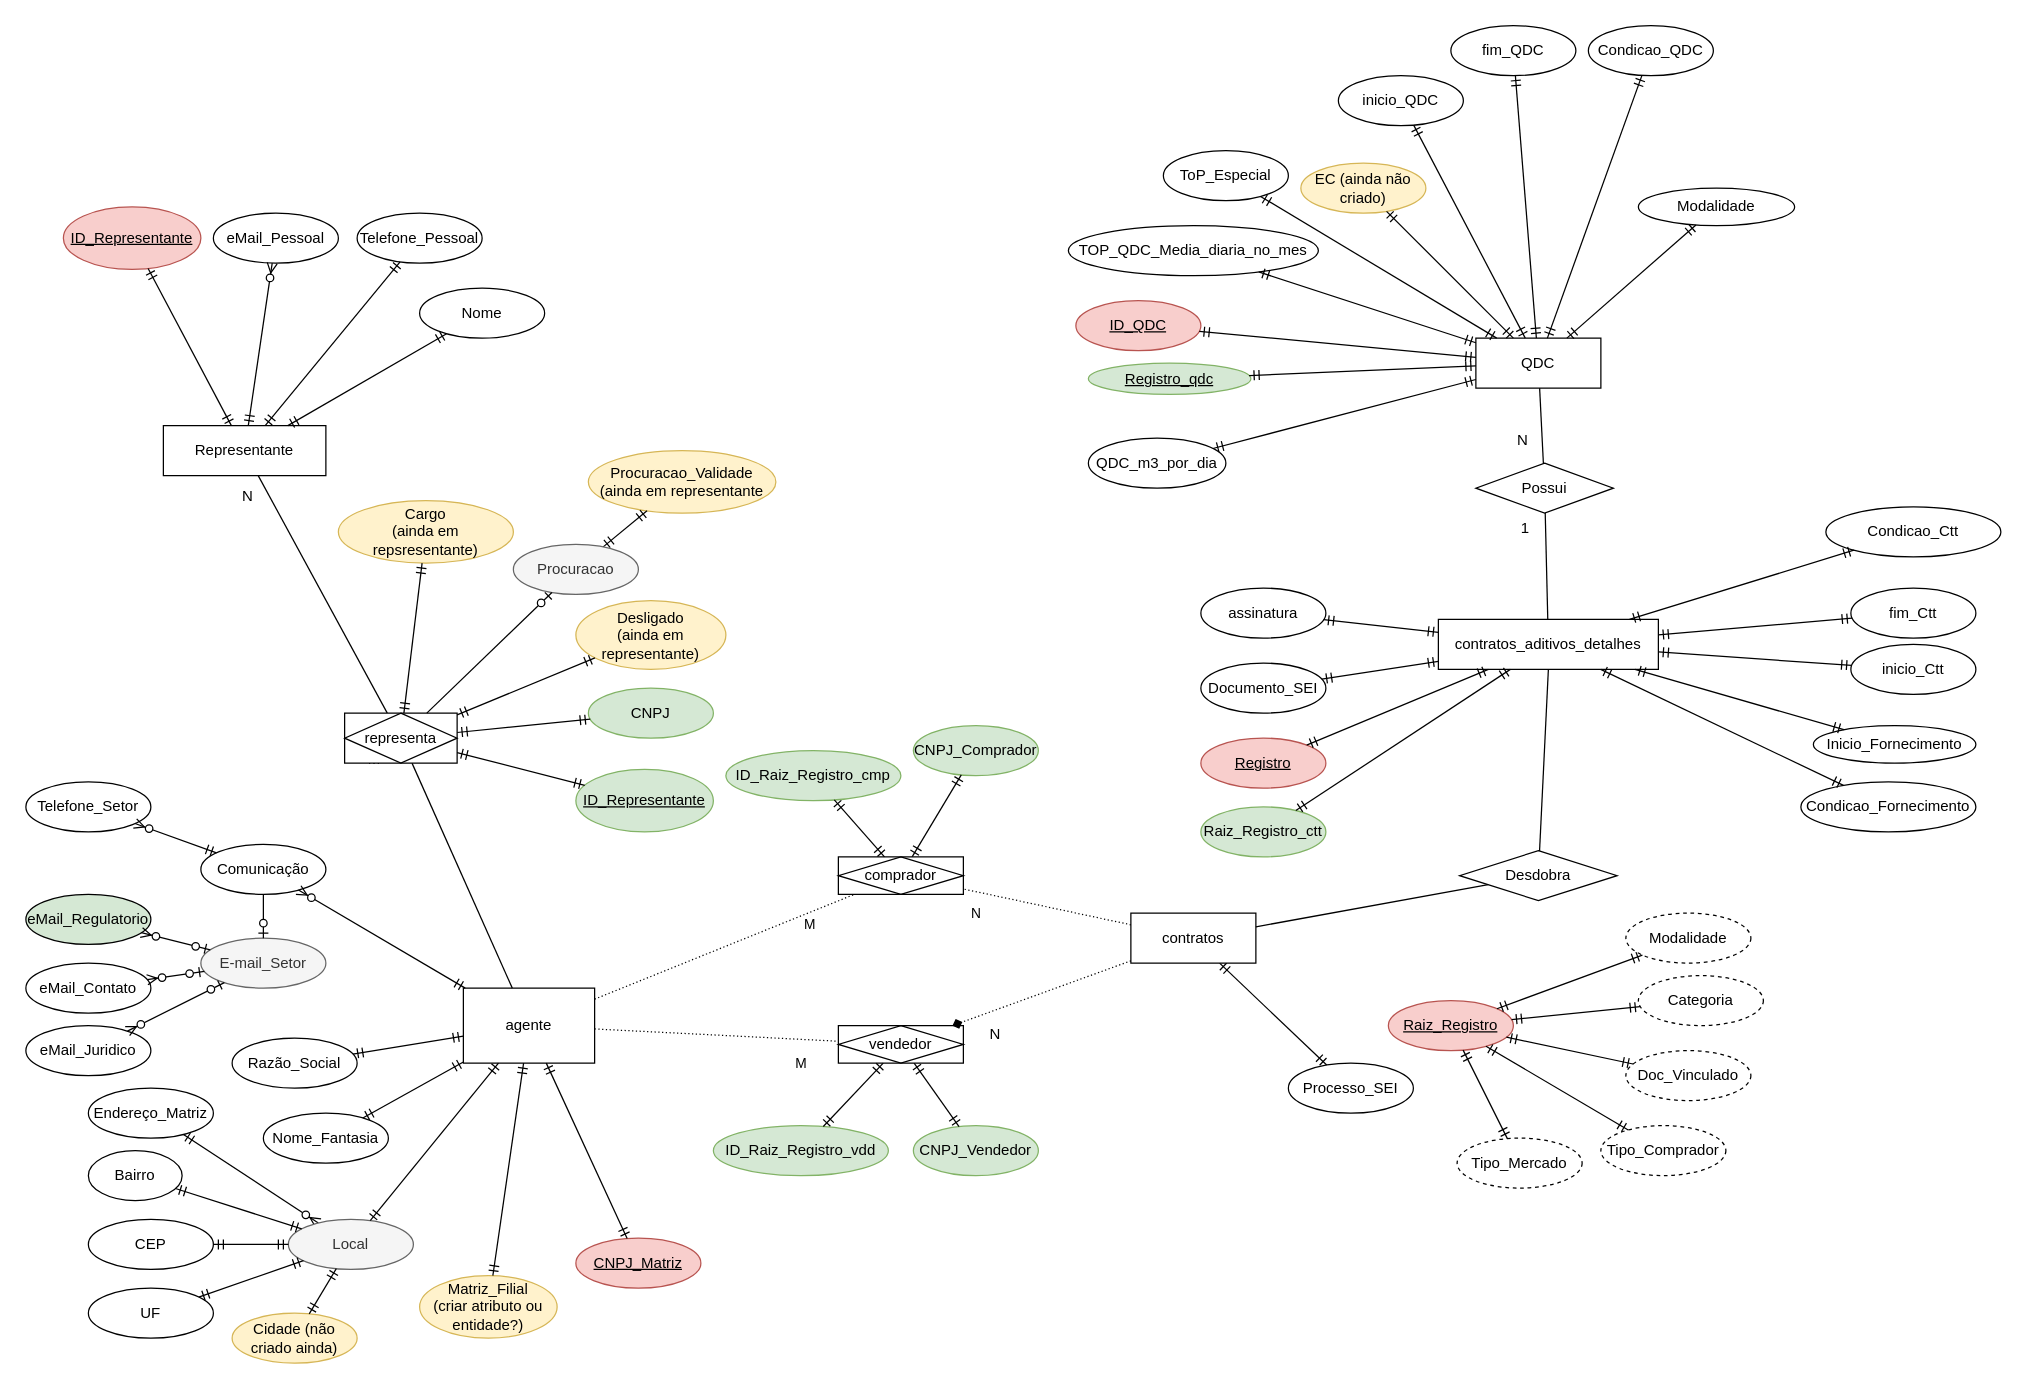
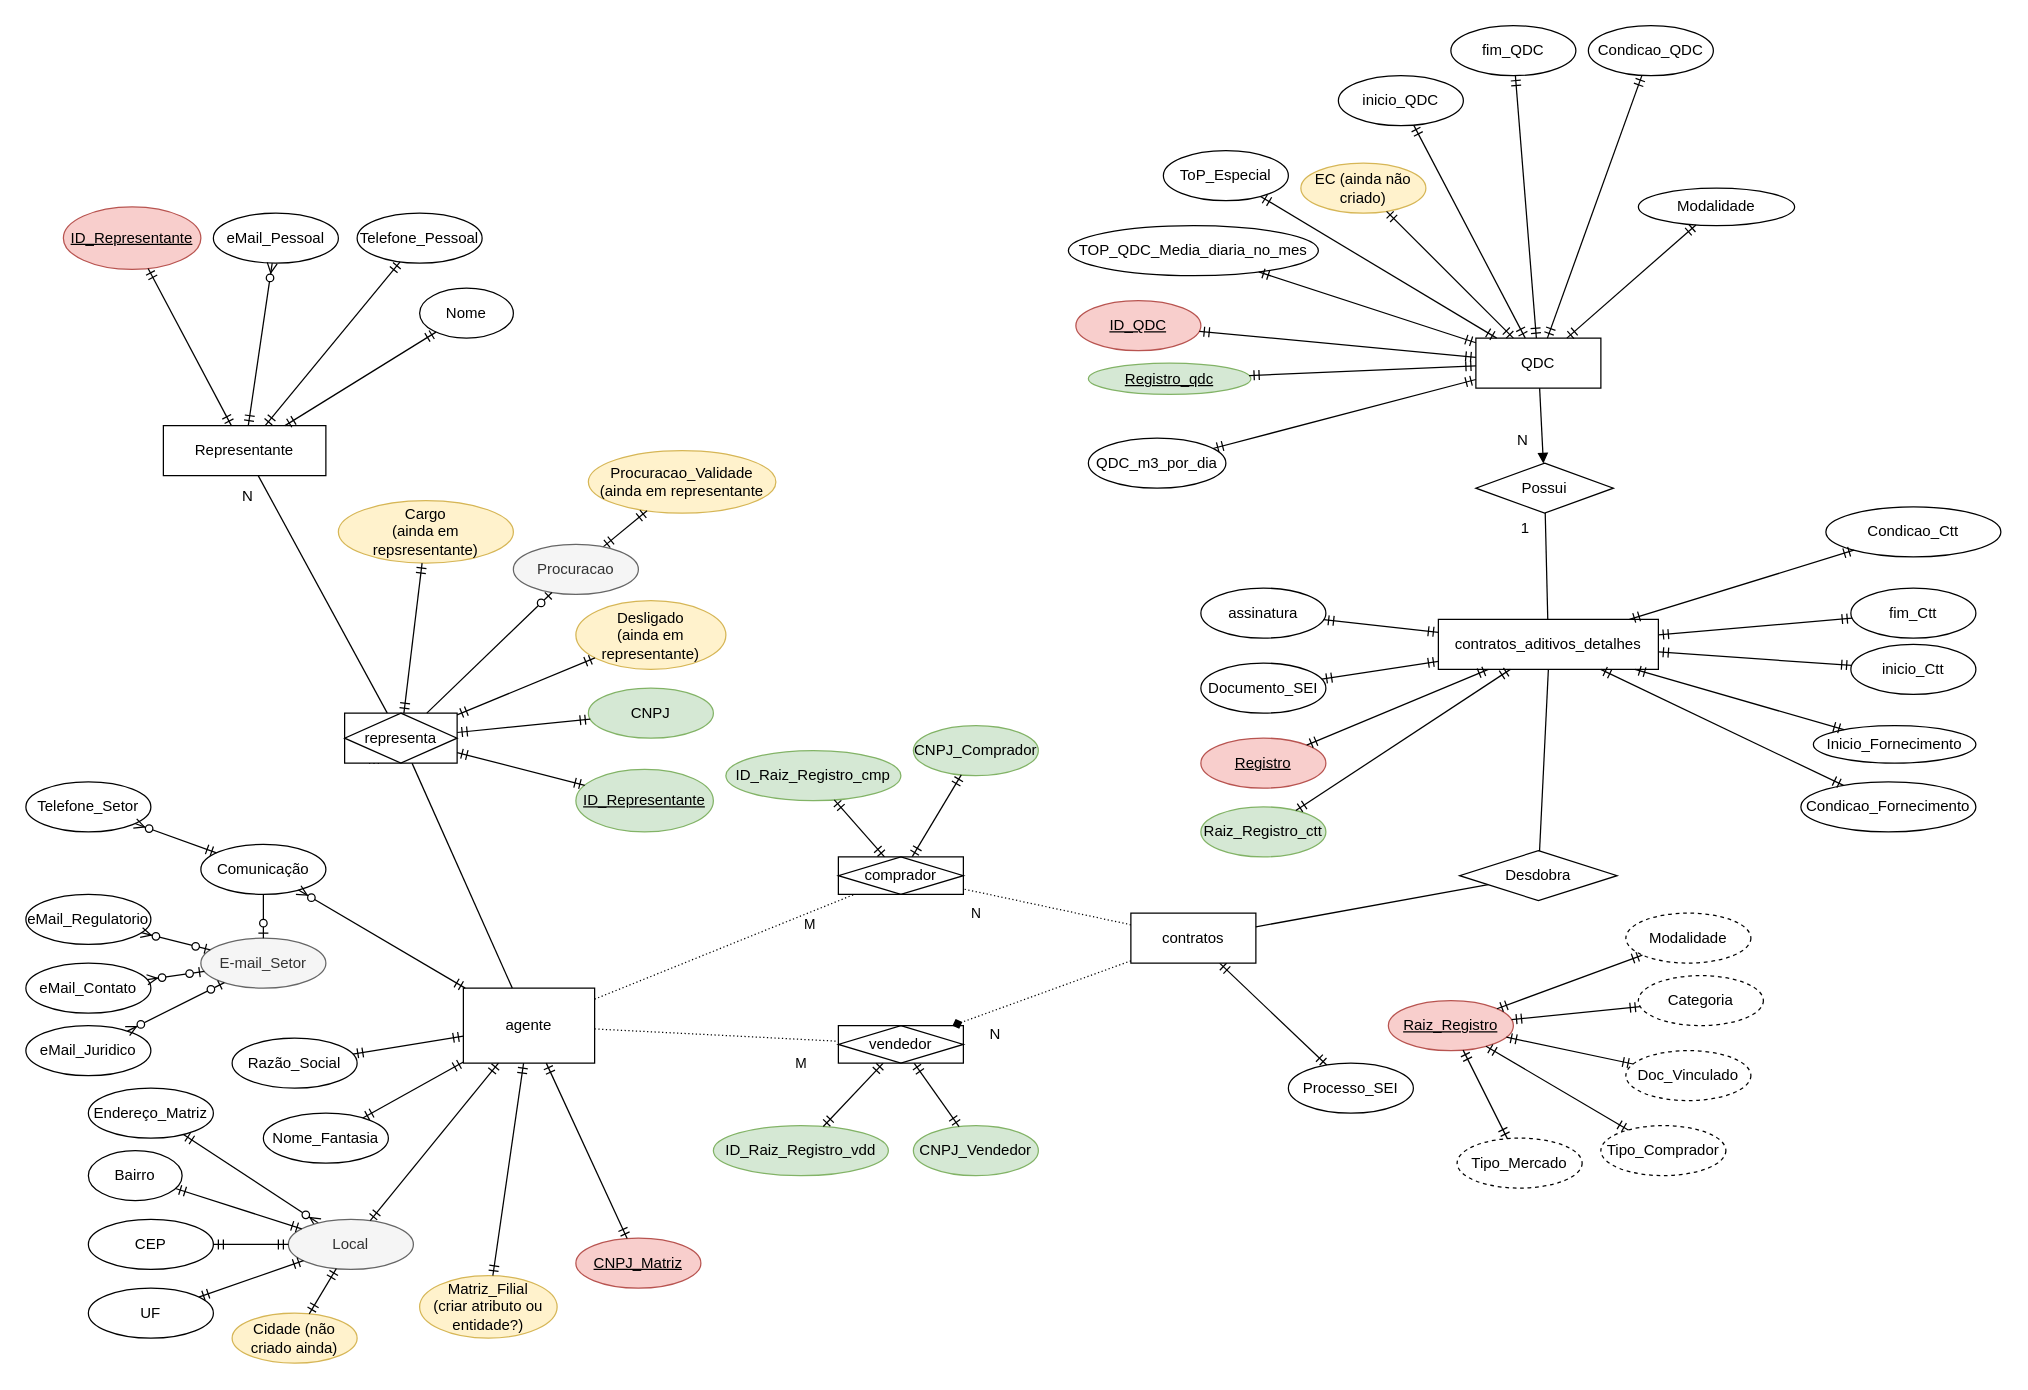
node "Nome": size 125x50 -> 94x50
edge "QDC" -- "Possui": arrowhead none -> block
node "eMail_Regulatorio": fillcolor #d5e8d4 -> #ffffff
